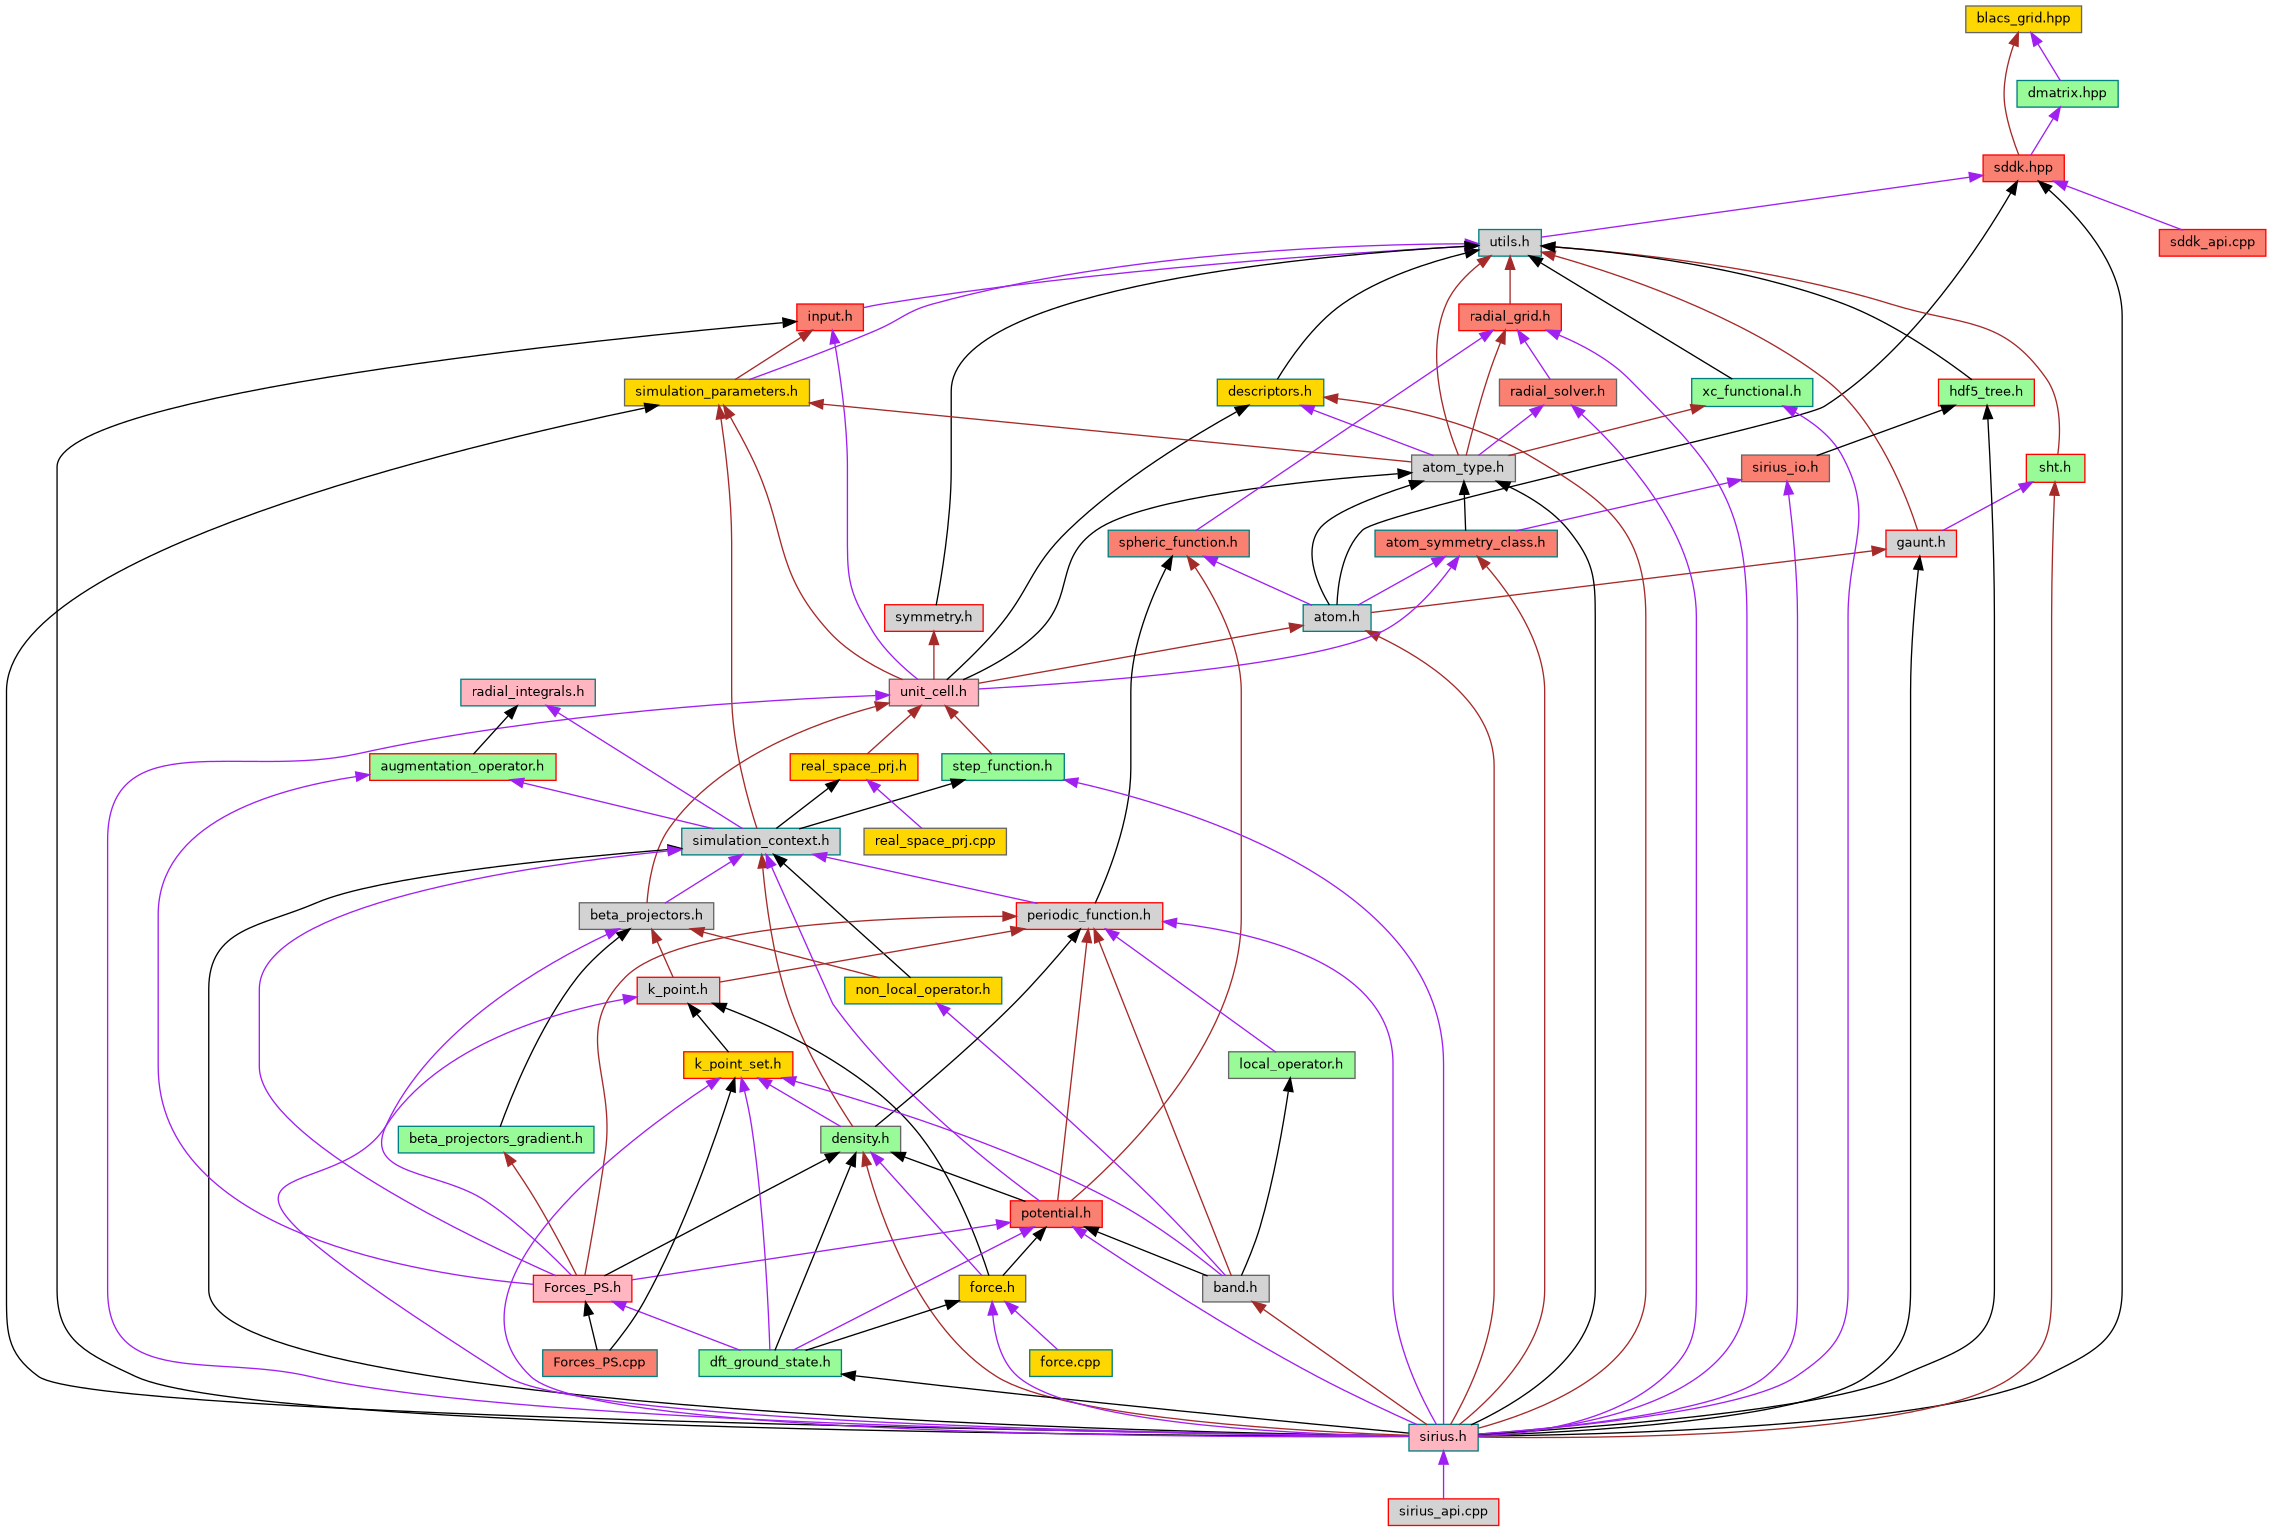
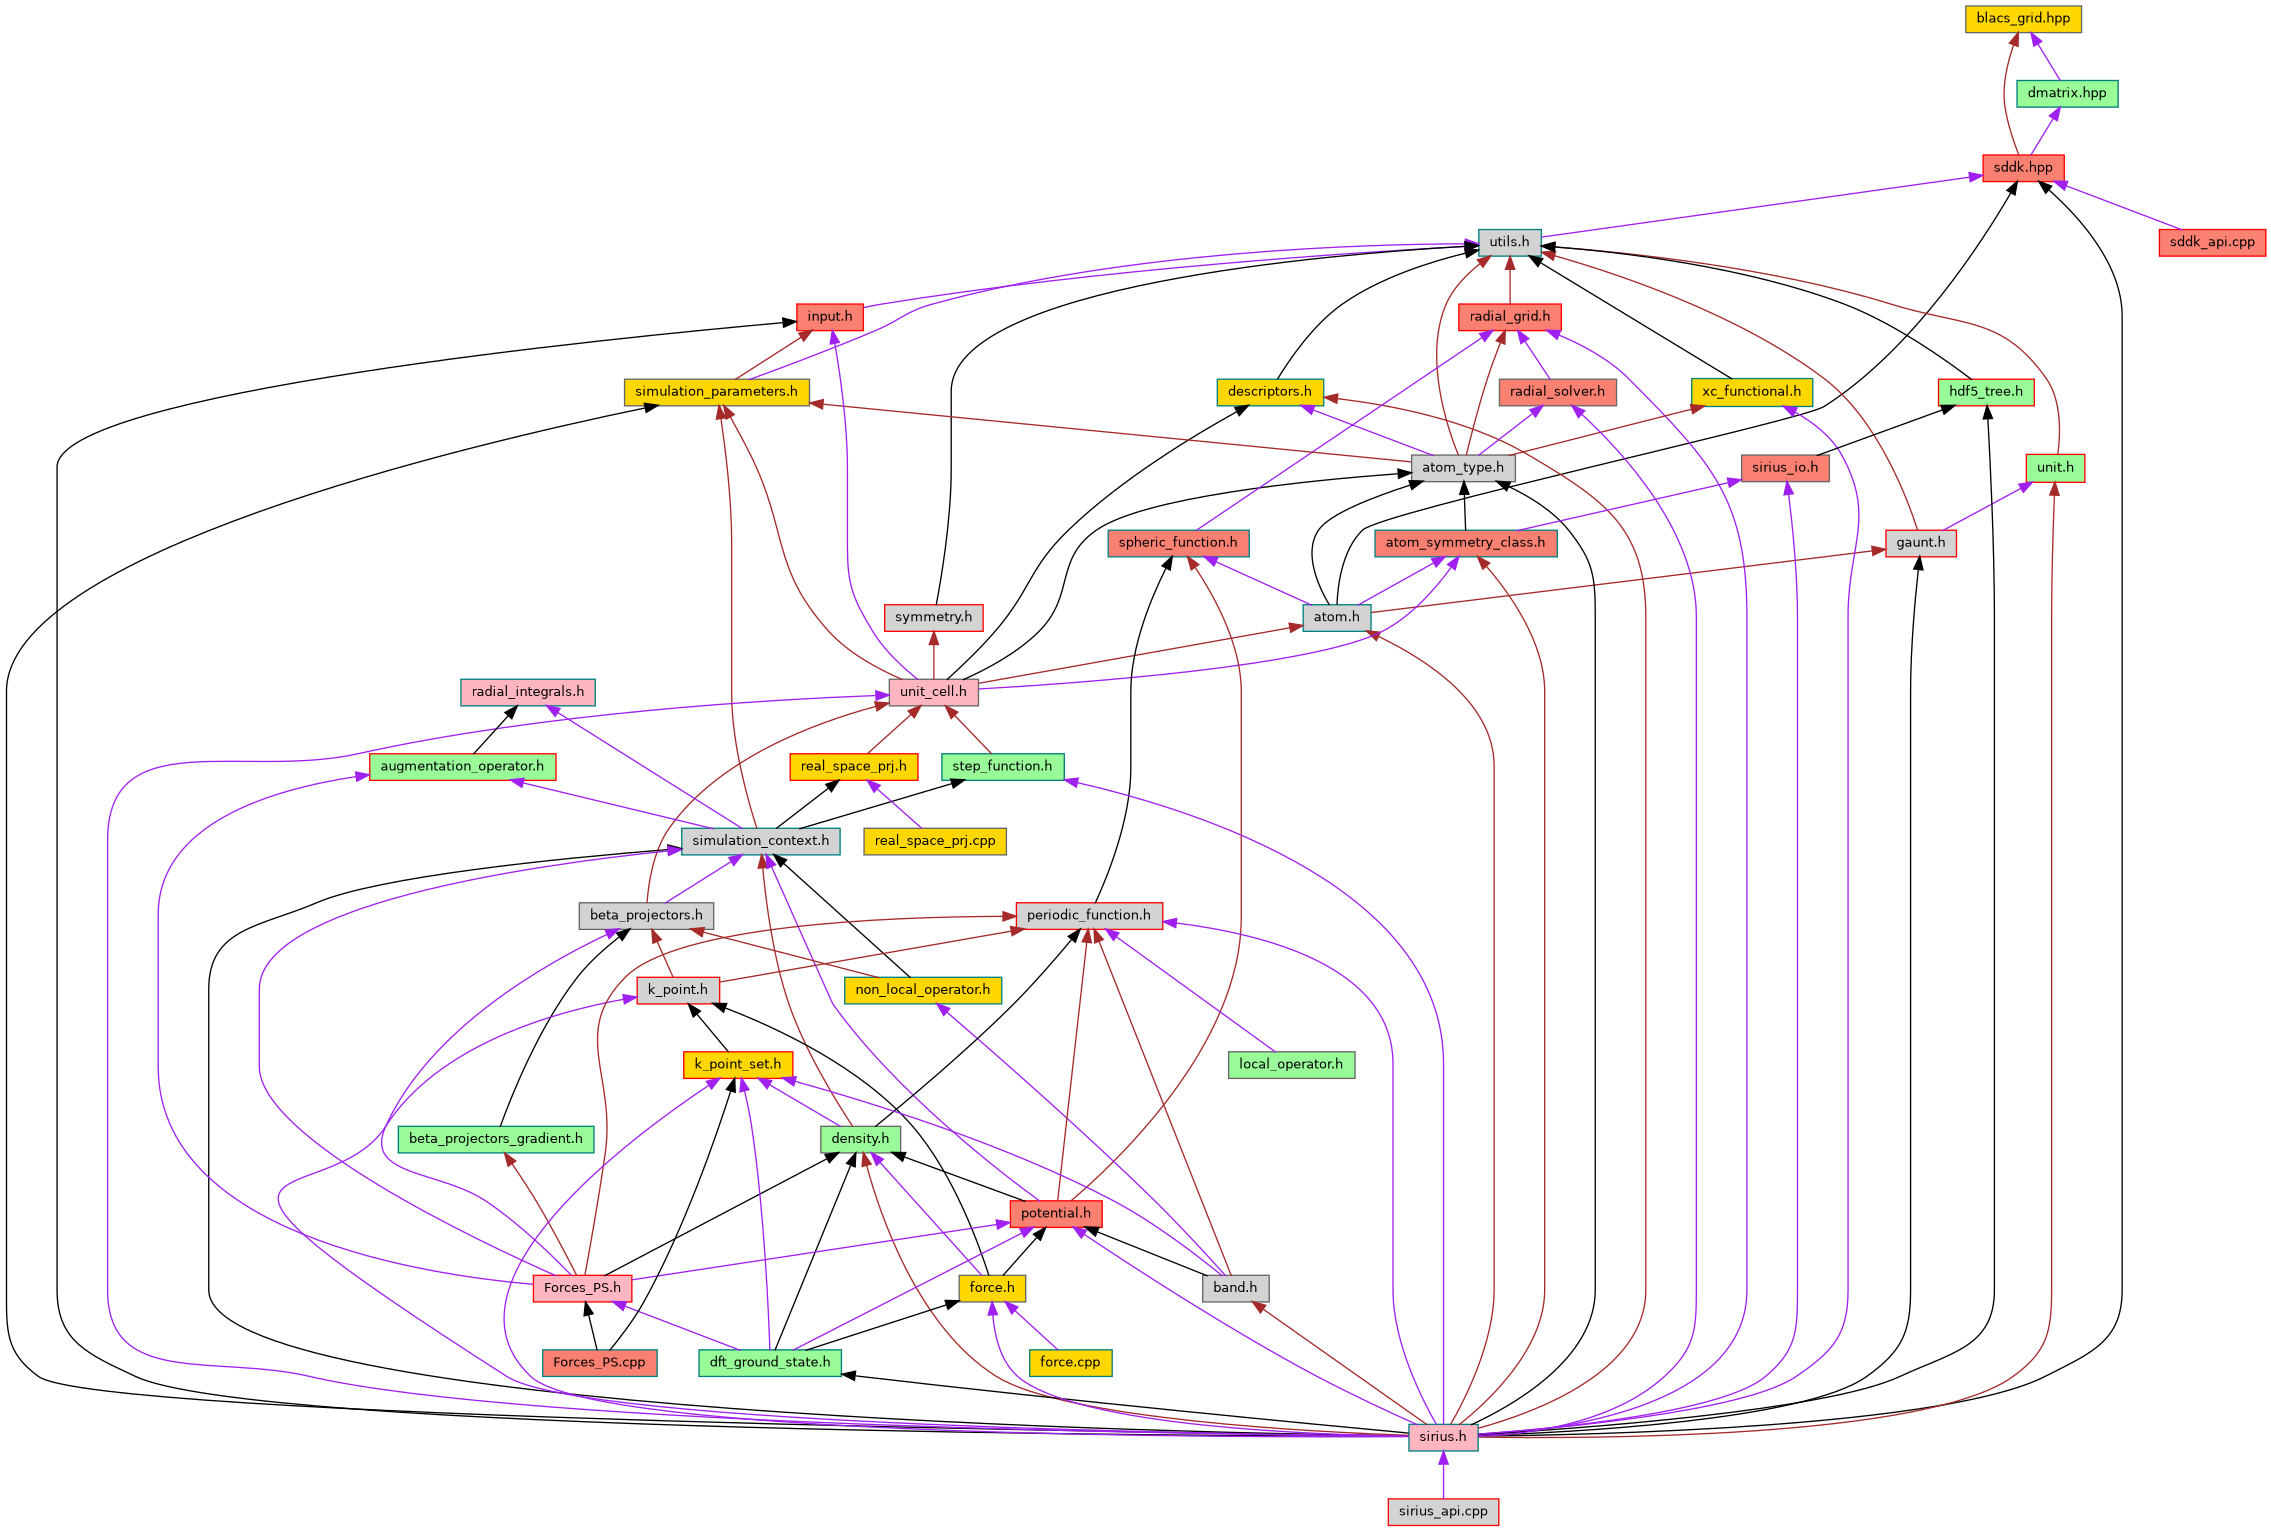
node "xc_functional.h": fillcolor palegreen -> gold
node "sht.h": label "sht.h" -> "unit.h"
edge "periodic_function.h" -> "simulation_context.h": removed
edge "band.h" -> "local_operator.h": removed
